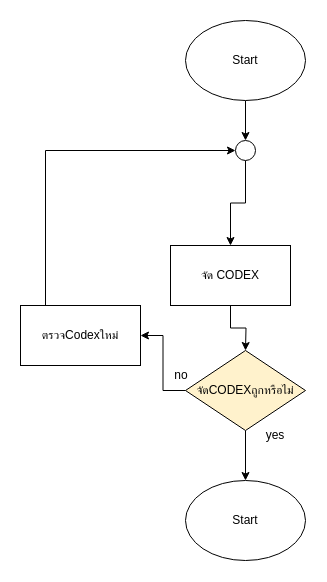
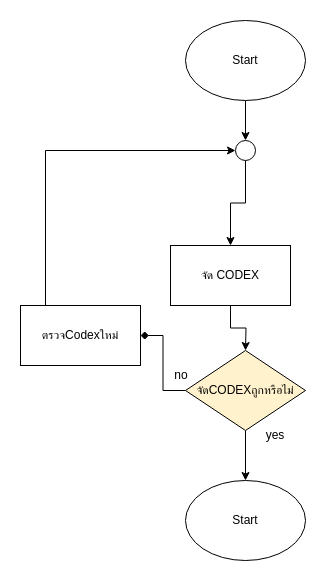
edge "จัดCODEXถูกหรือไม่" -> "ตรวจCodexใหม่": arrowhead classic -> diamond
